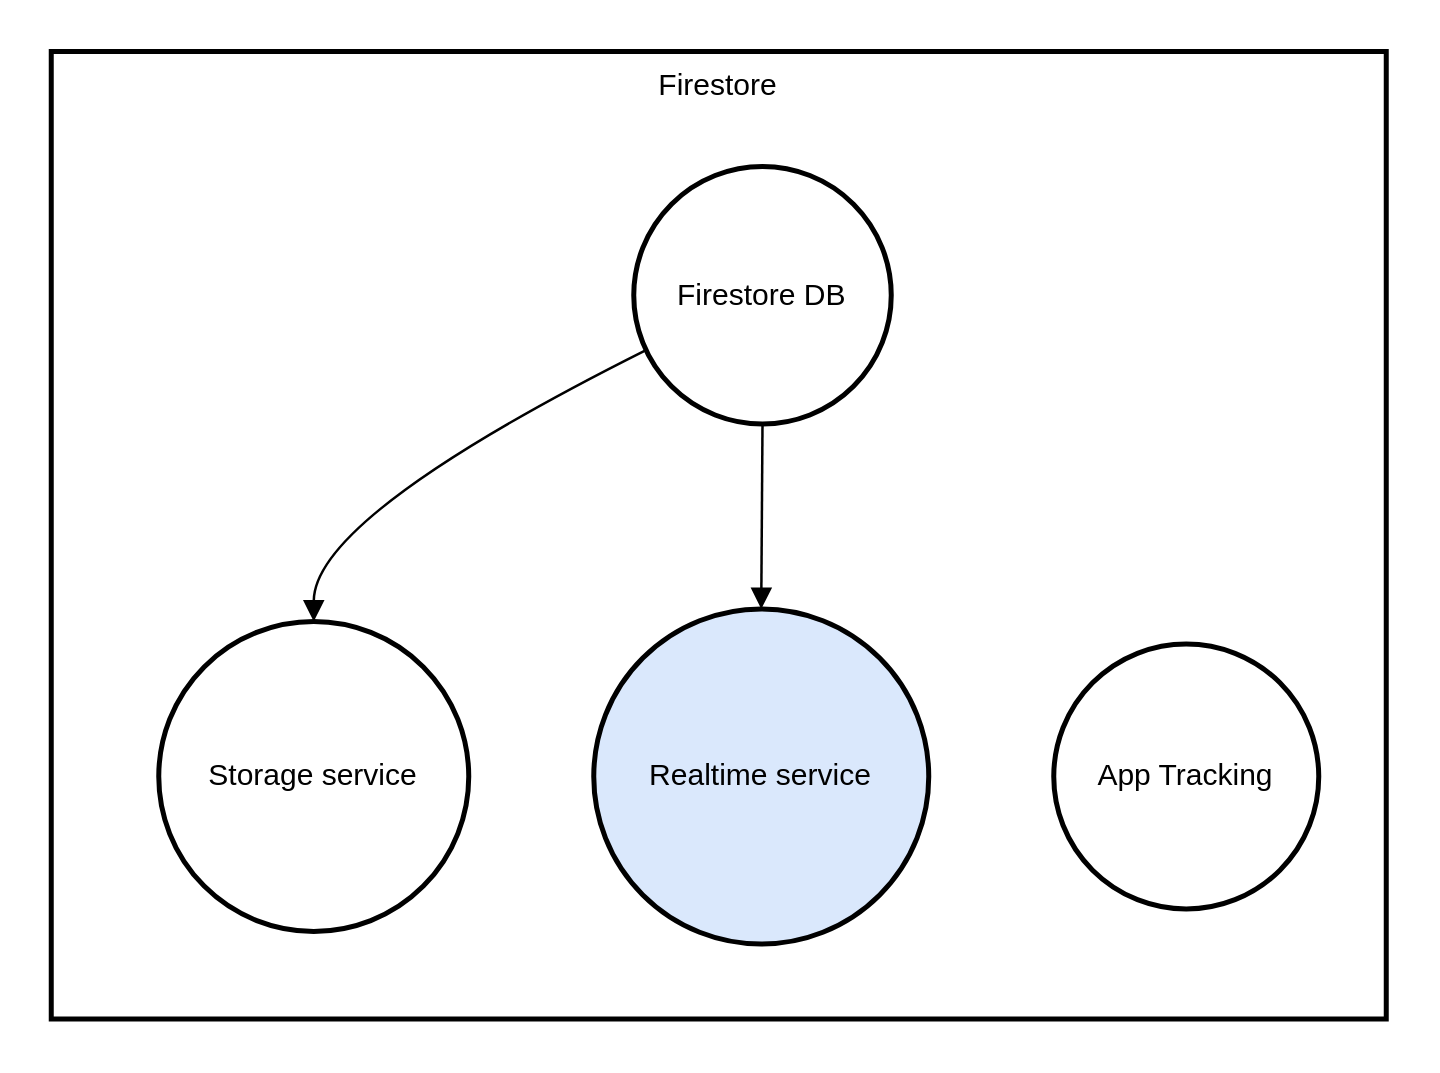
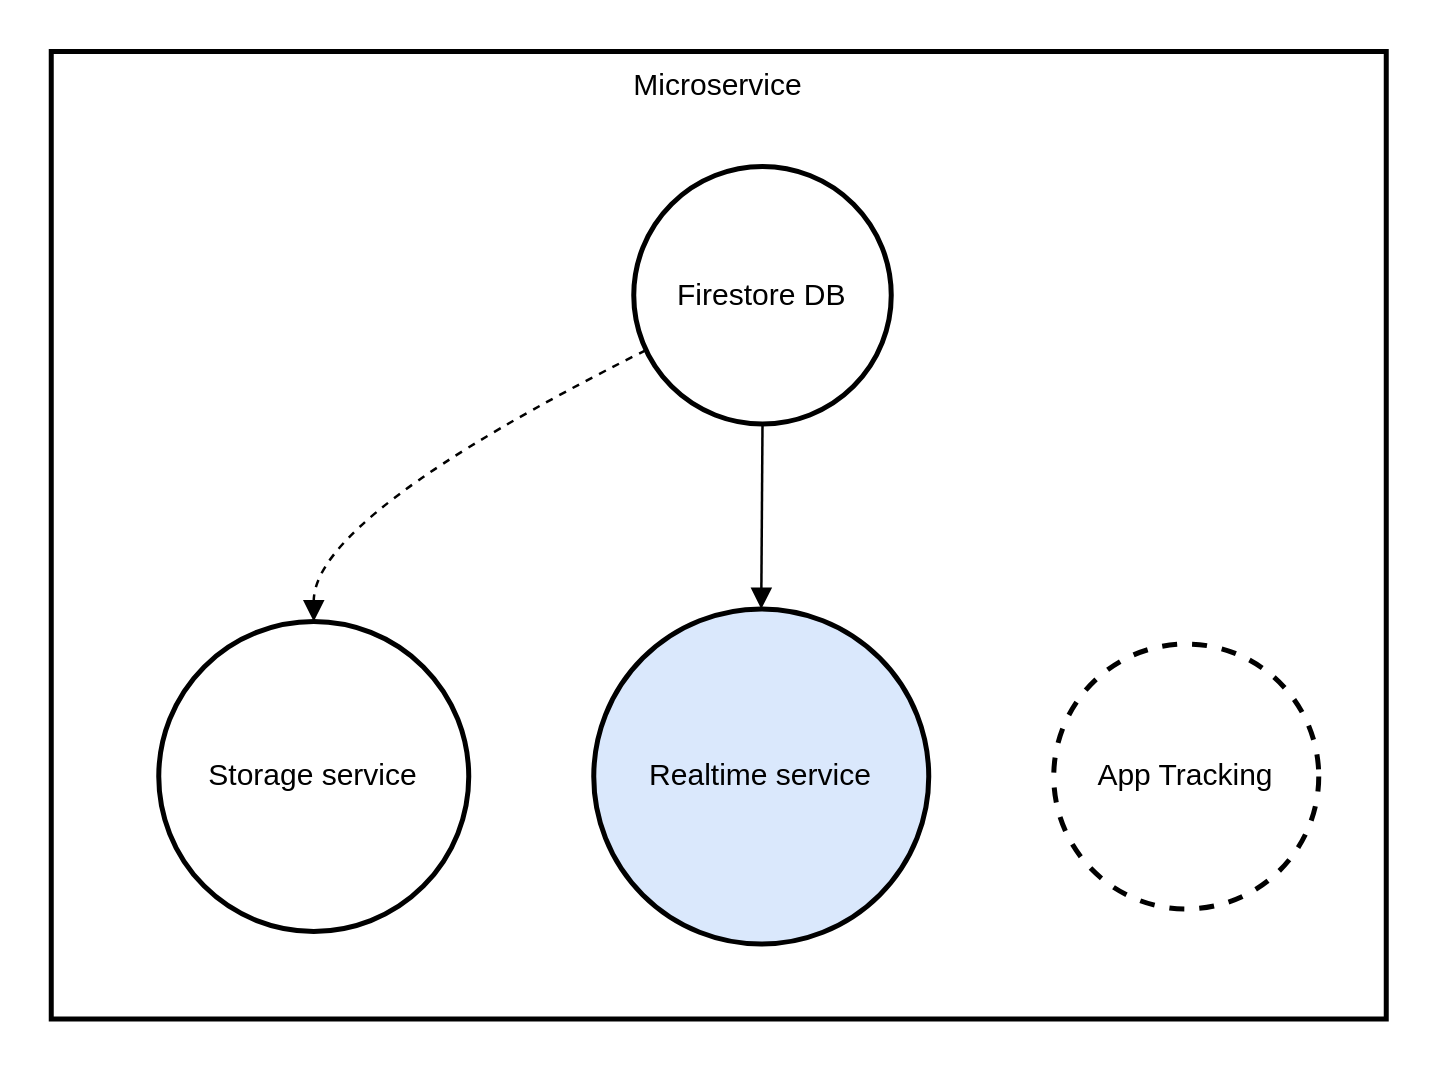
node "Firestore": label "Firestore" -> "Microservice"
edge "Firestore DB" -> "Storage service": style solid -> dashed
node "App Tracking": style solid -> dashed
